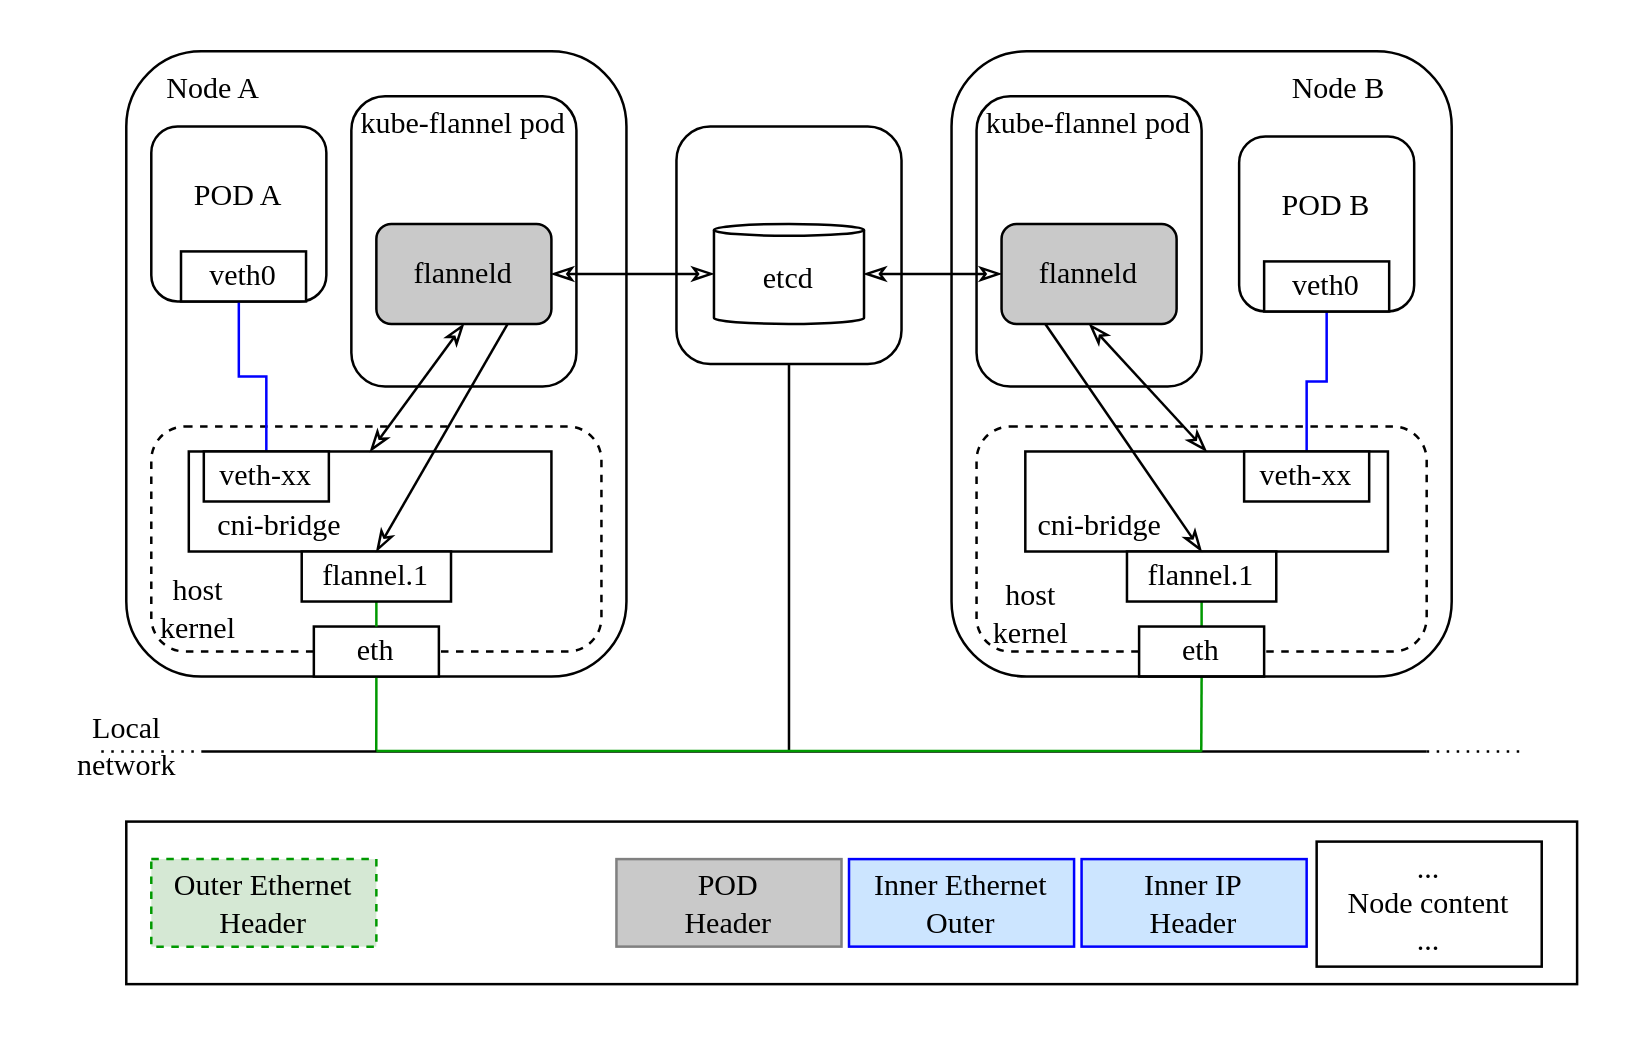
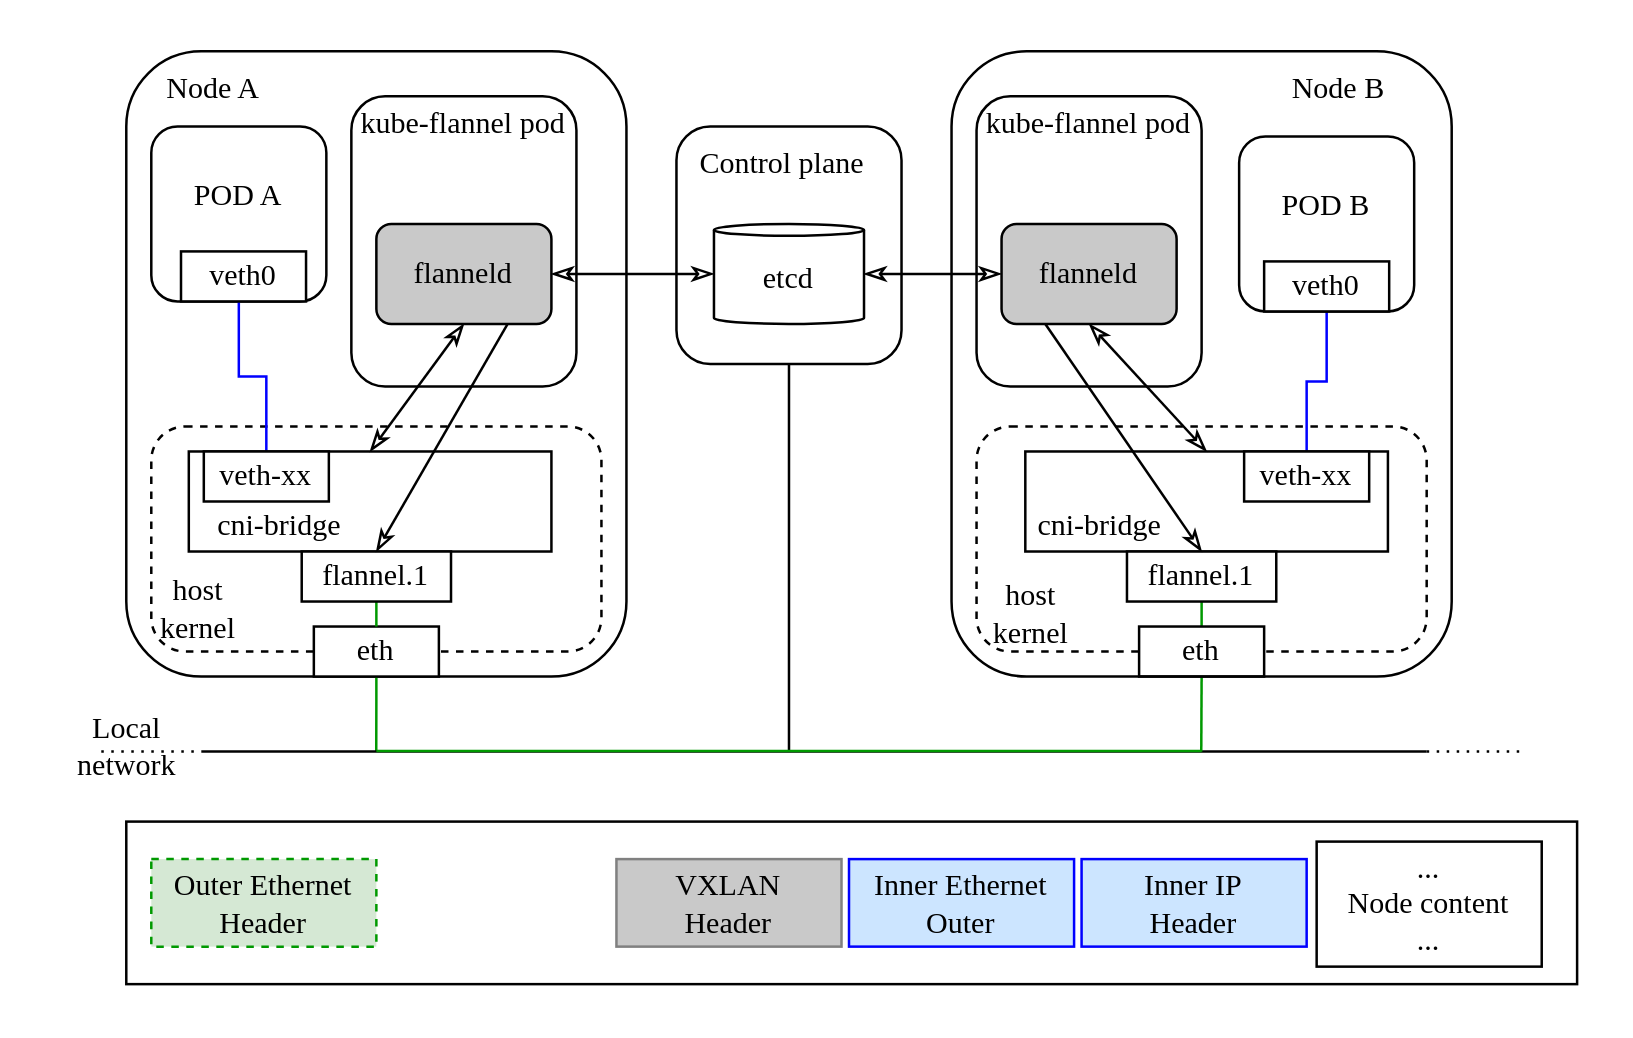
node "Control plane": added
node "POD Header": label "POD Header" -> "VXLAN Header"
